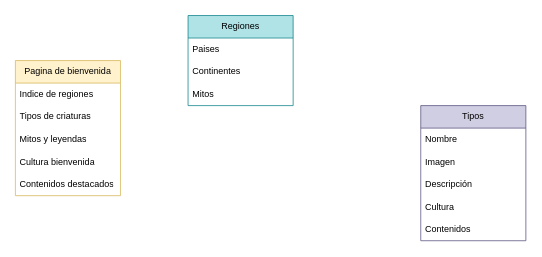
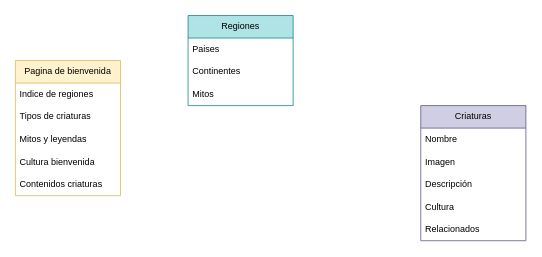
node "Tipos": label "Tipos" -> "Criaturas"
node "Contenidos destacados": label "Contenidos destacados" -> "Contenidos criaturas"
node "Contenidos": label "Contenidos" -> "Relacionados"
